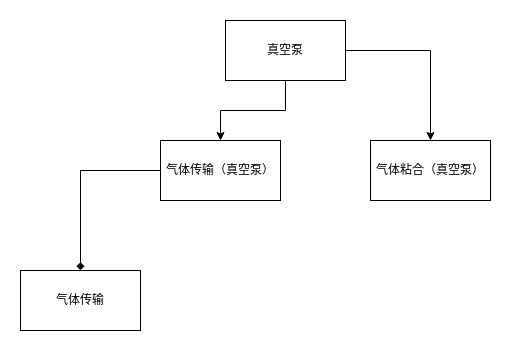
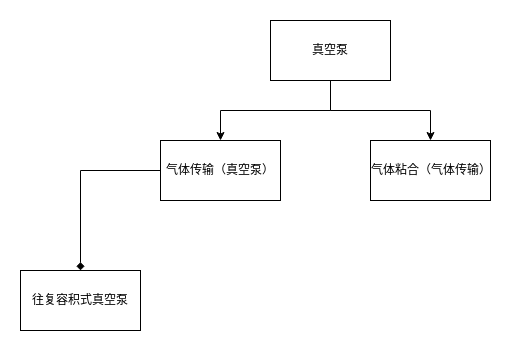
node "真空泵": moved (286, 51) -> (331, 51)
node "气体粘合（真空泵）": label "气体粘合（真空泵）" -> "气体粘合（气体传输）"
node "气体传输": label "气体传输" -> "往复容积式真空泵"
